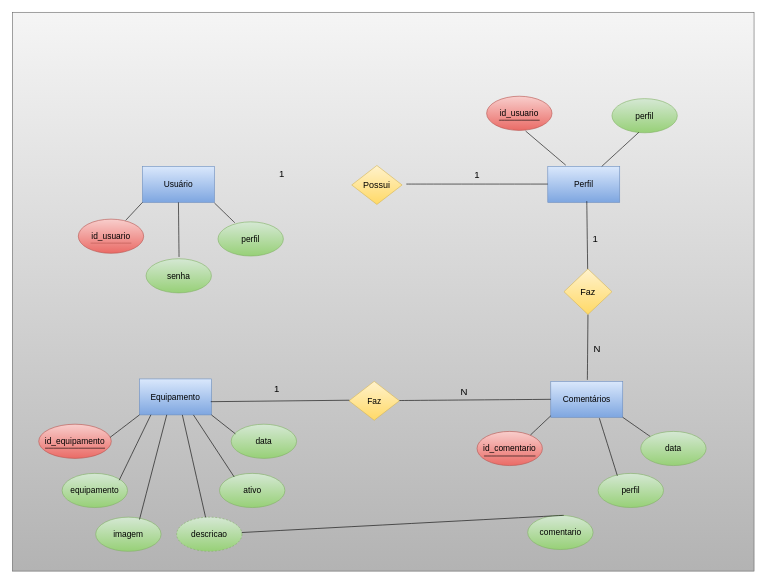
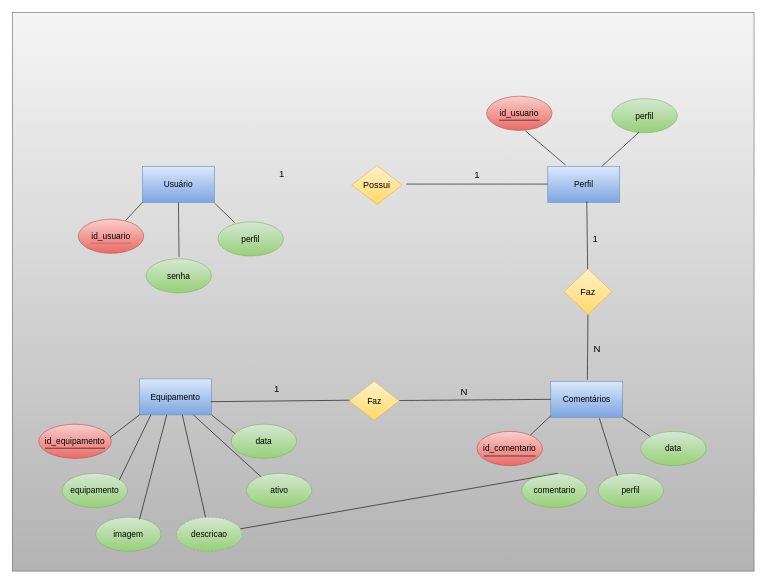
node "ativo": moved (252, 491) -> (279, 491)
node "comentario": moved (561, 533) -> (555, 491)
